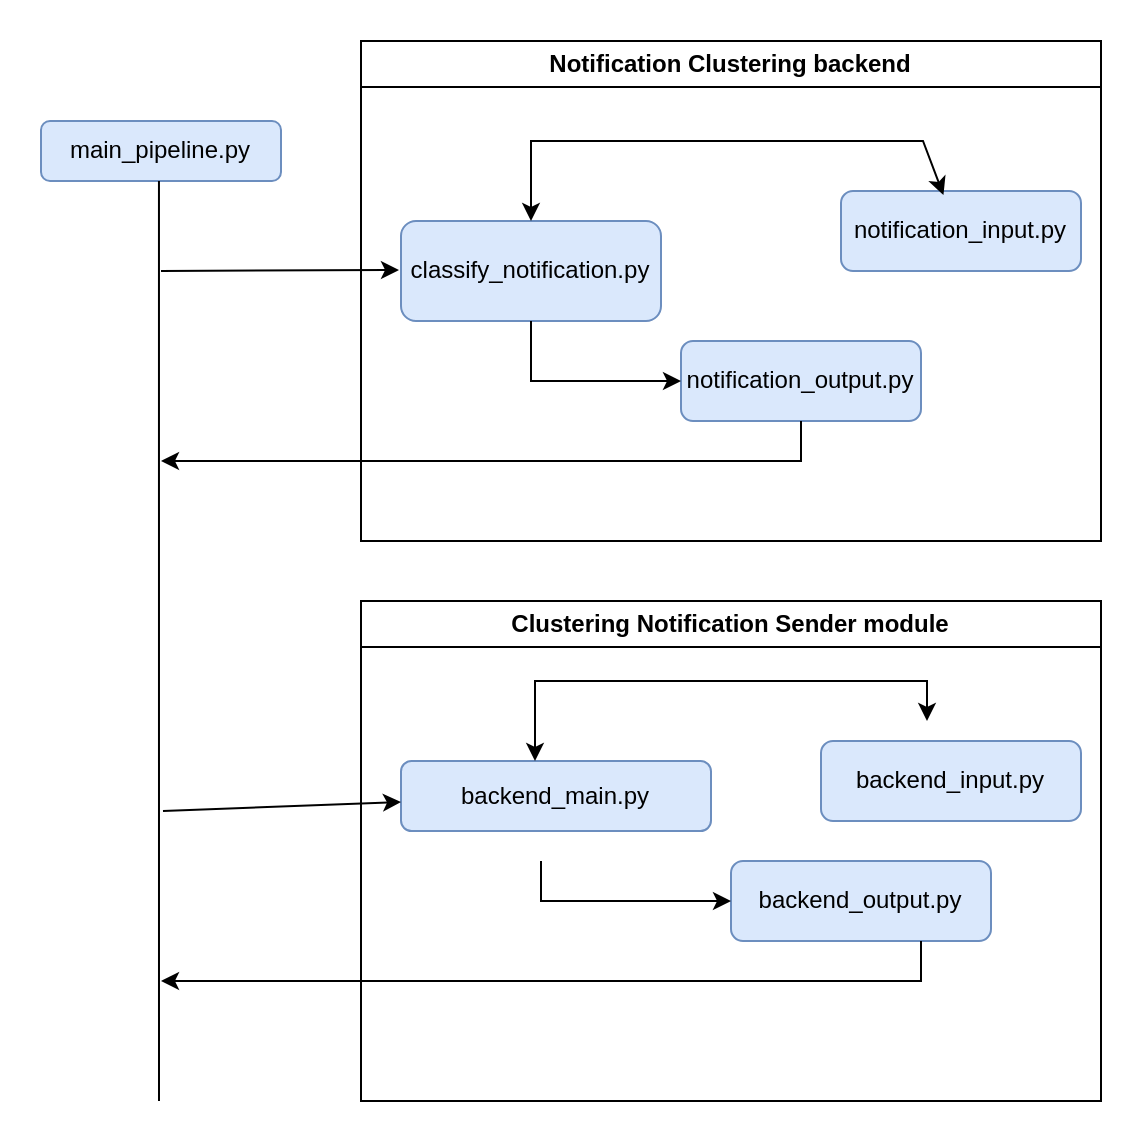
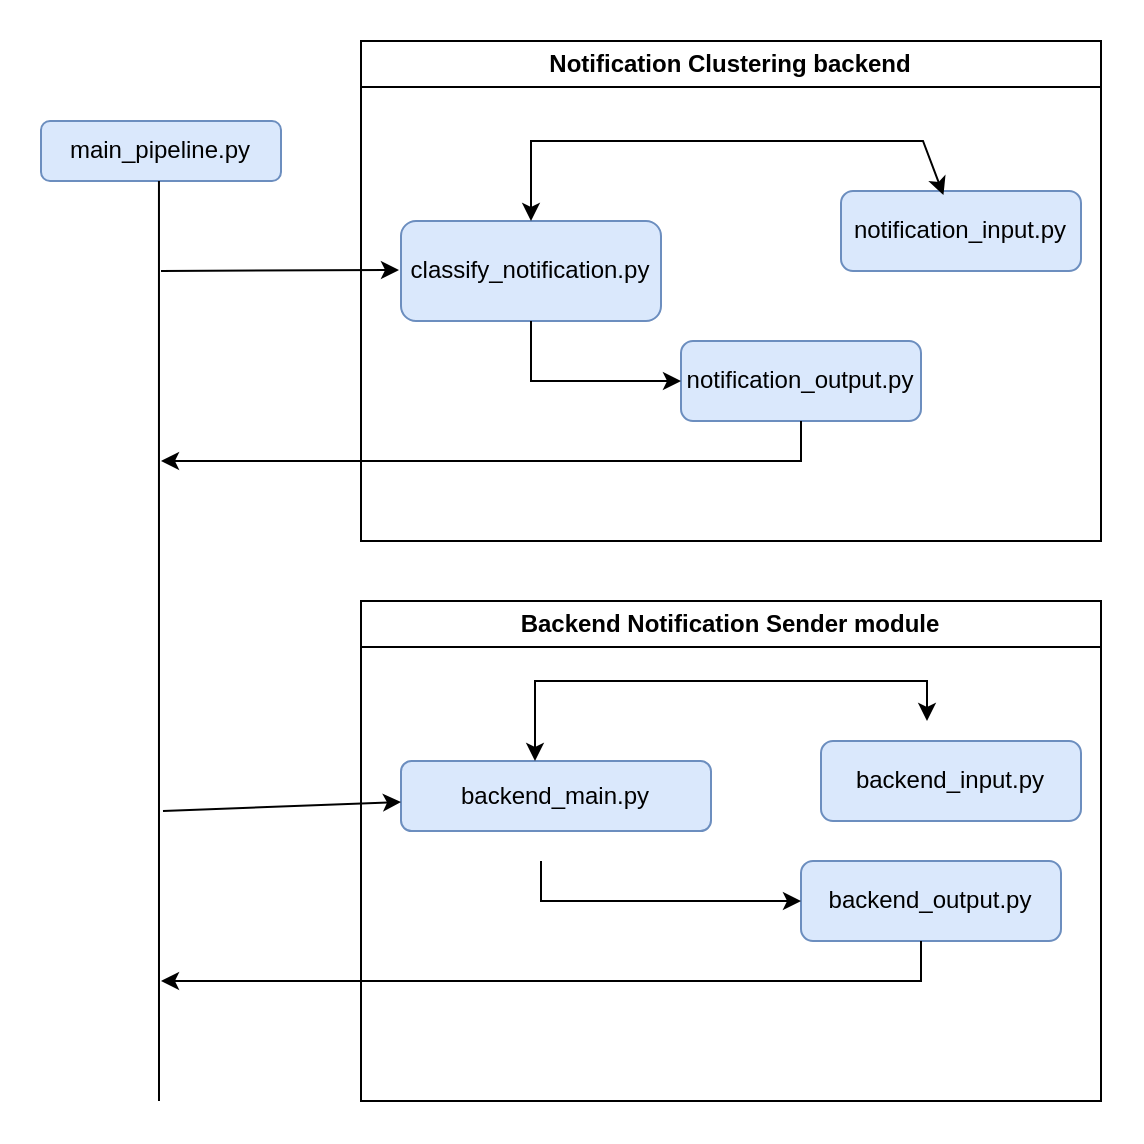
node "Clustering Notification Sender module": label "Clustering Notification Sender module" -> "Backend Notification Sender module"
node "backend_output.py": moved (861, 901) -> (931, 901)
